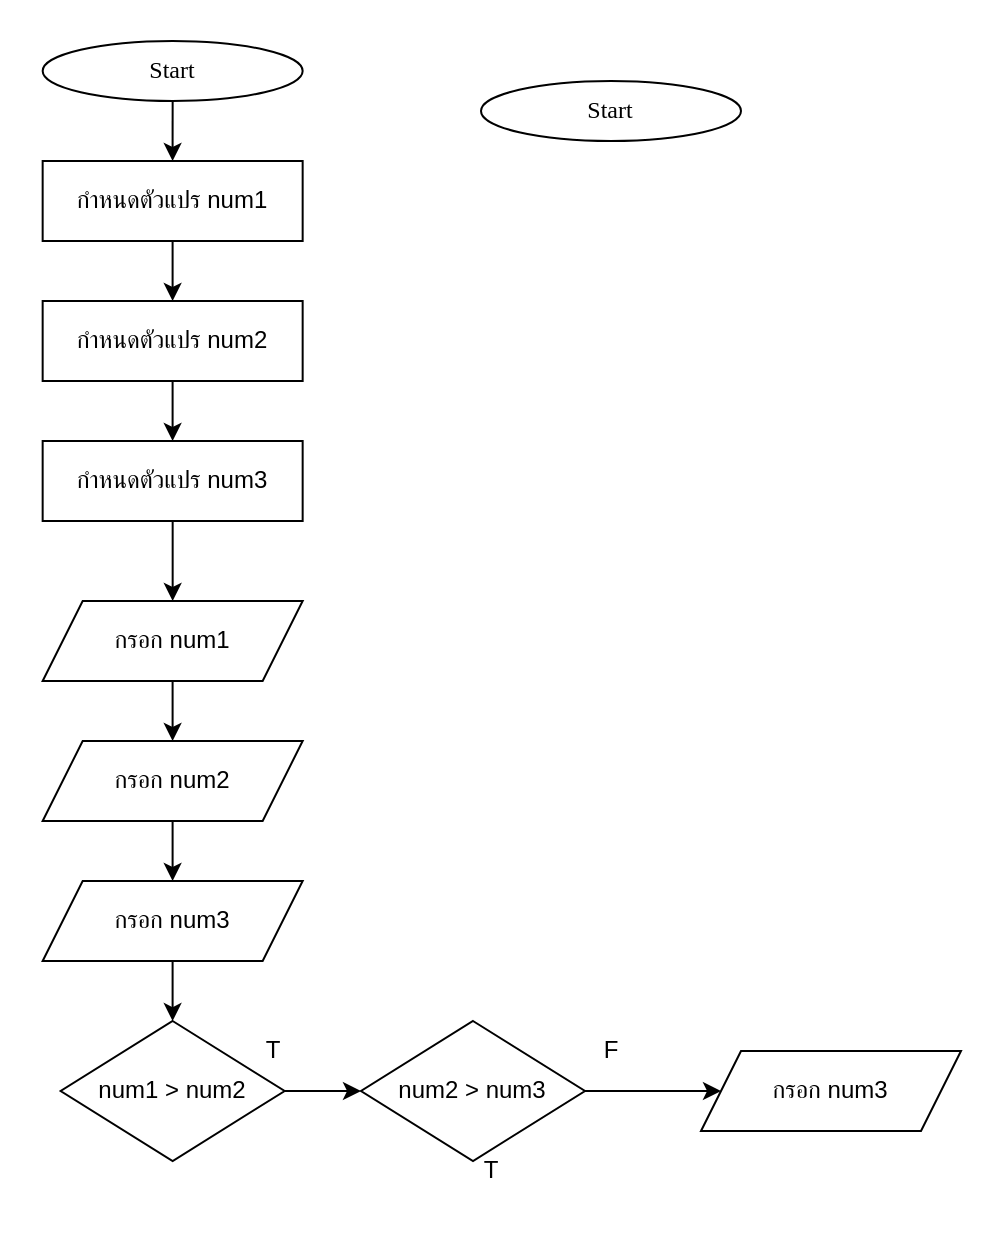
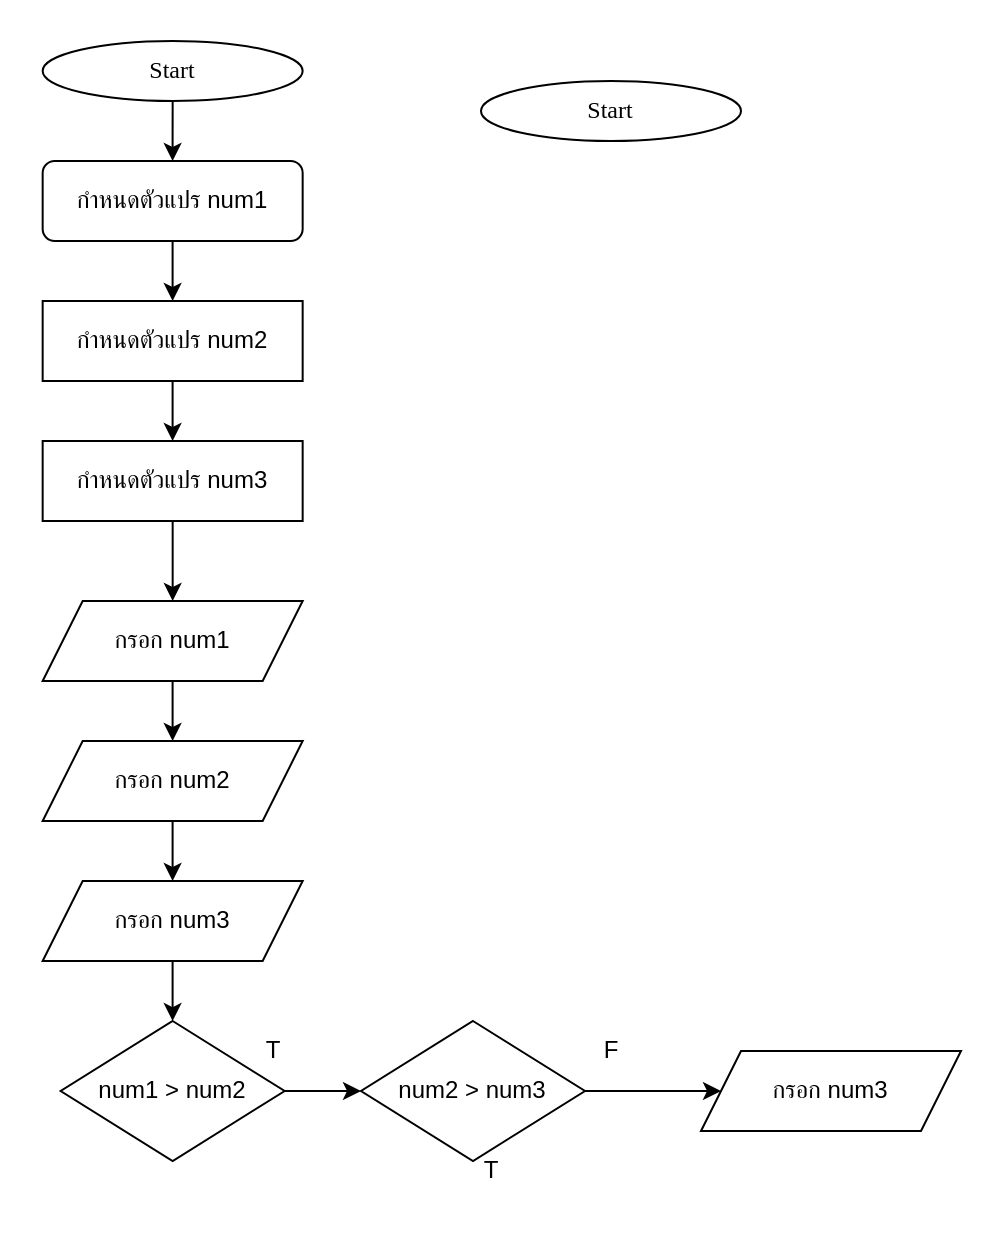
node "กำหนดตัวแปร num1": shape rectangle -> rounded rectangle
